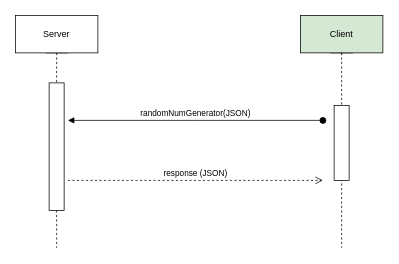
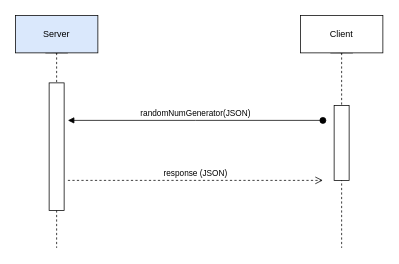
node "Server": fillcolor #ffffff -> #dae8fc
node "Client": fillcolor #d5e8d4 -> #ffffff
